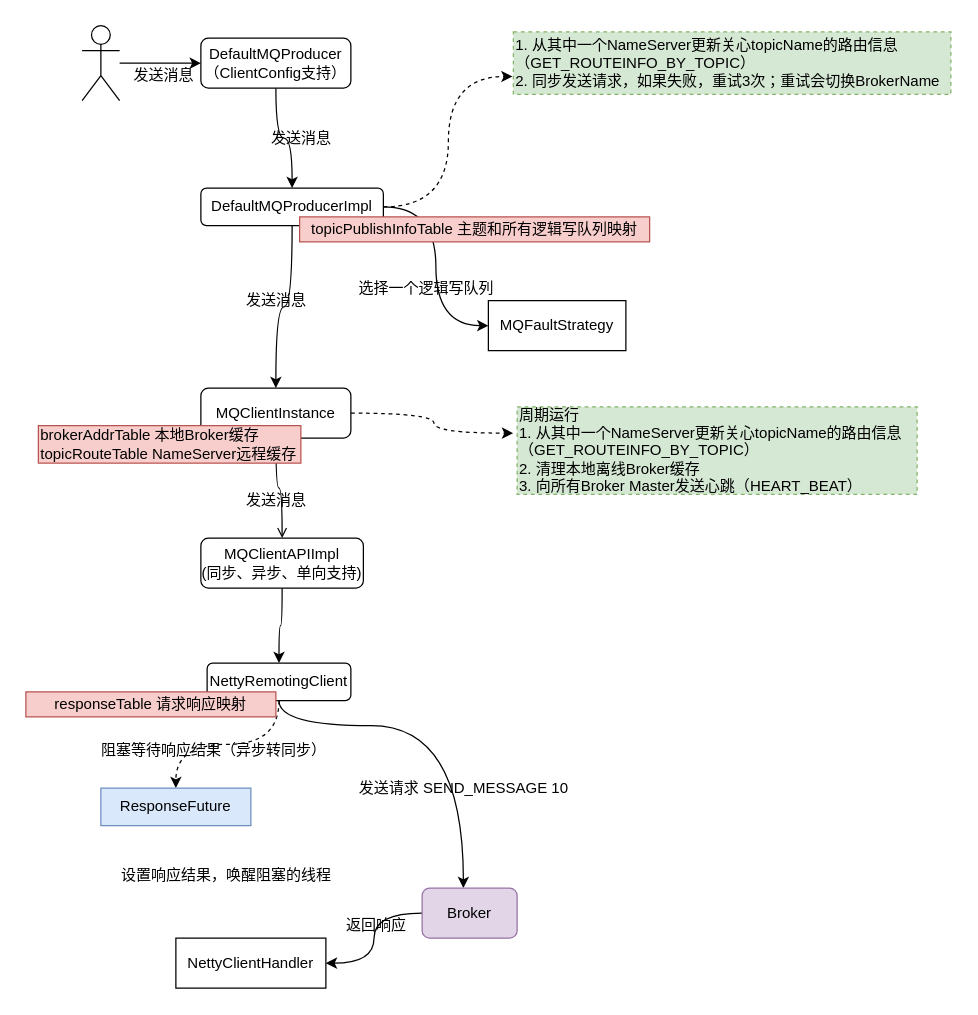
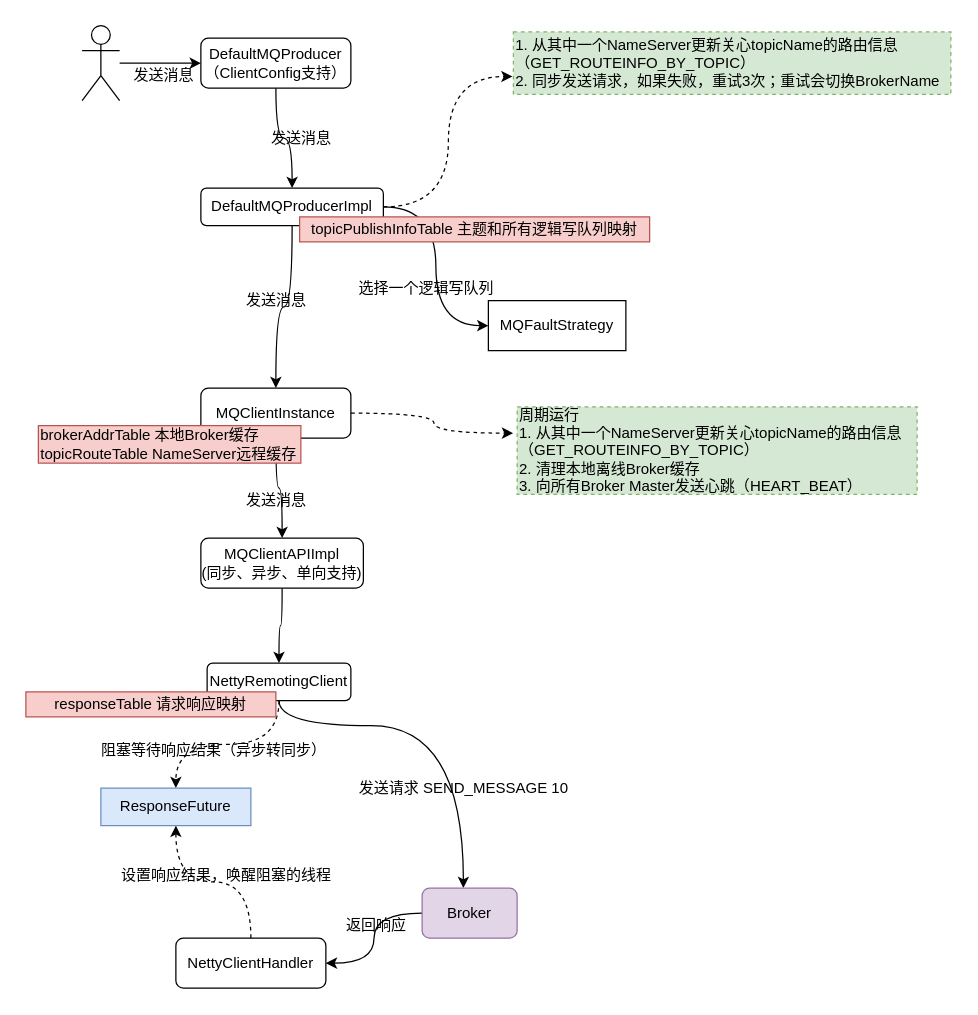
edge "MQClientInstance" -> "MQClientAPIImpl (同步、异步、单向支持)": arrowhead open -> classic
edge "NettyClientHandler" -> "ResponseFuture": added
node "NettyClientHandler": shape rectangle -> rounded rectangle
